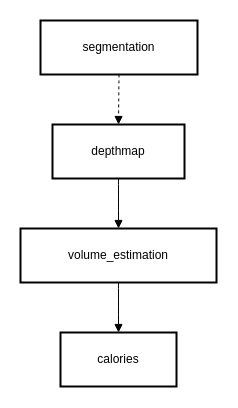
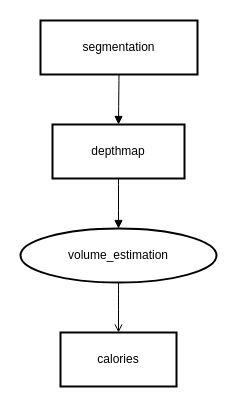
edge "segmentation" -> "depthmap": style dashed -> solid
node "volume_estimation": shape rectangle -> ellipse
edge "volume_estimation" -> "calories": arrowhead block -> open
